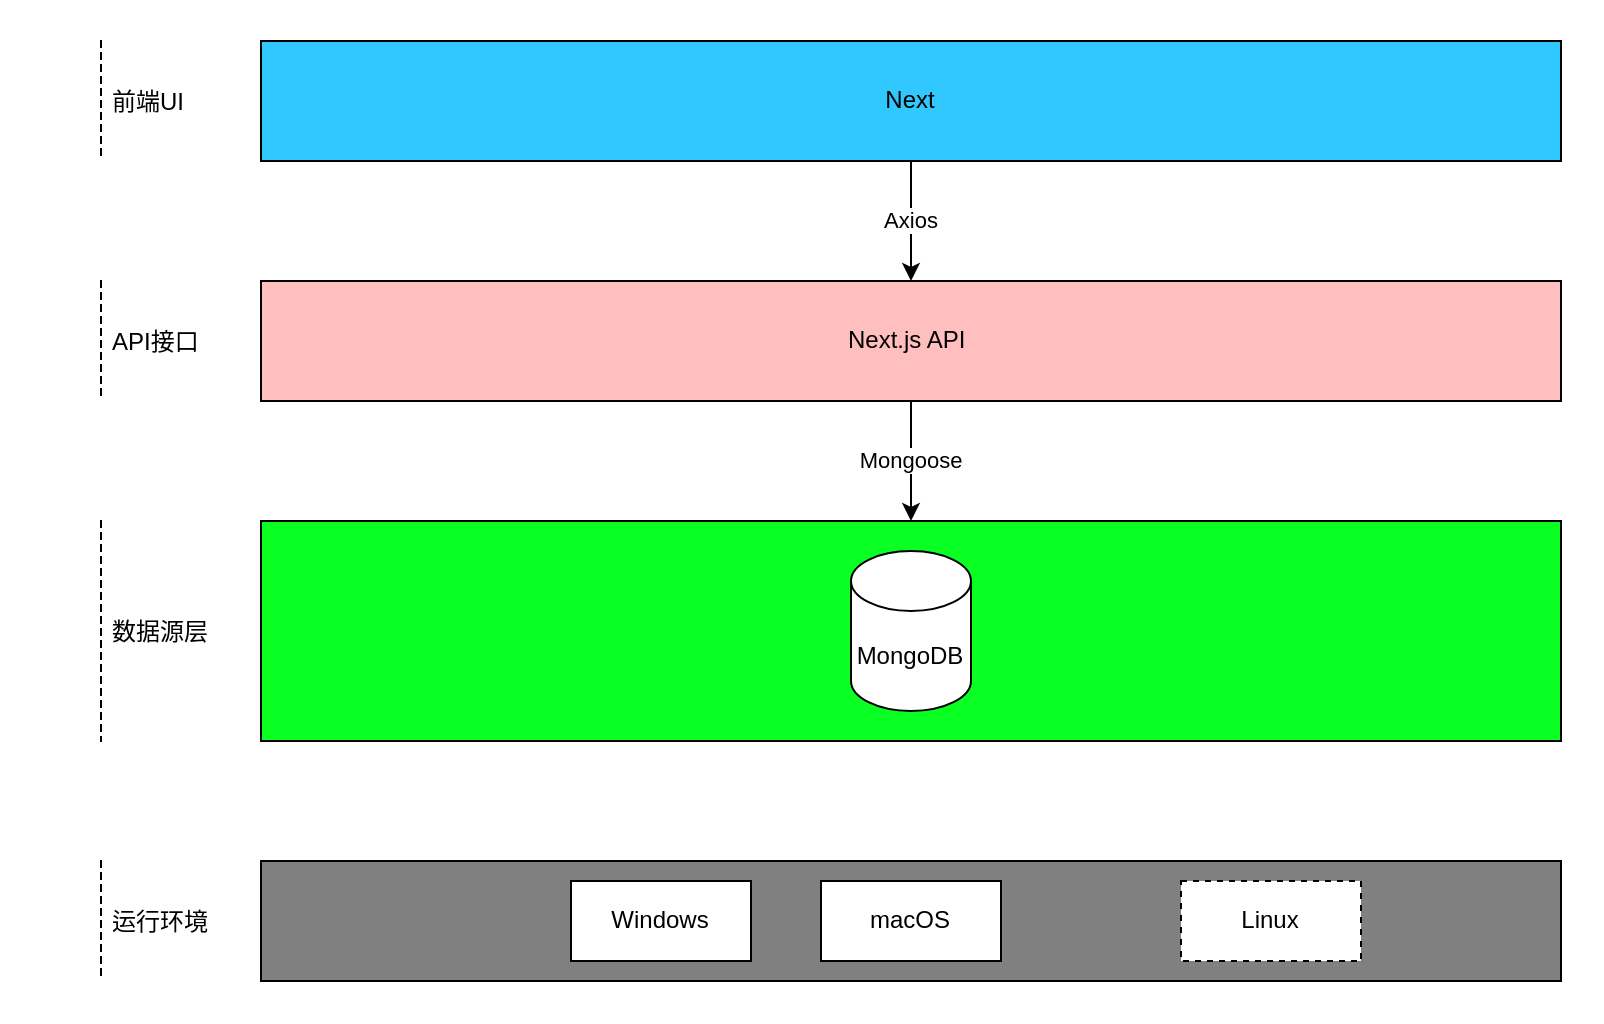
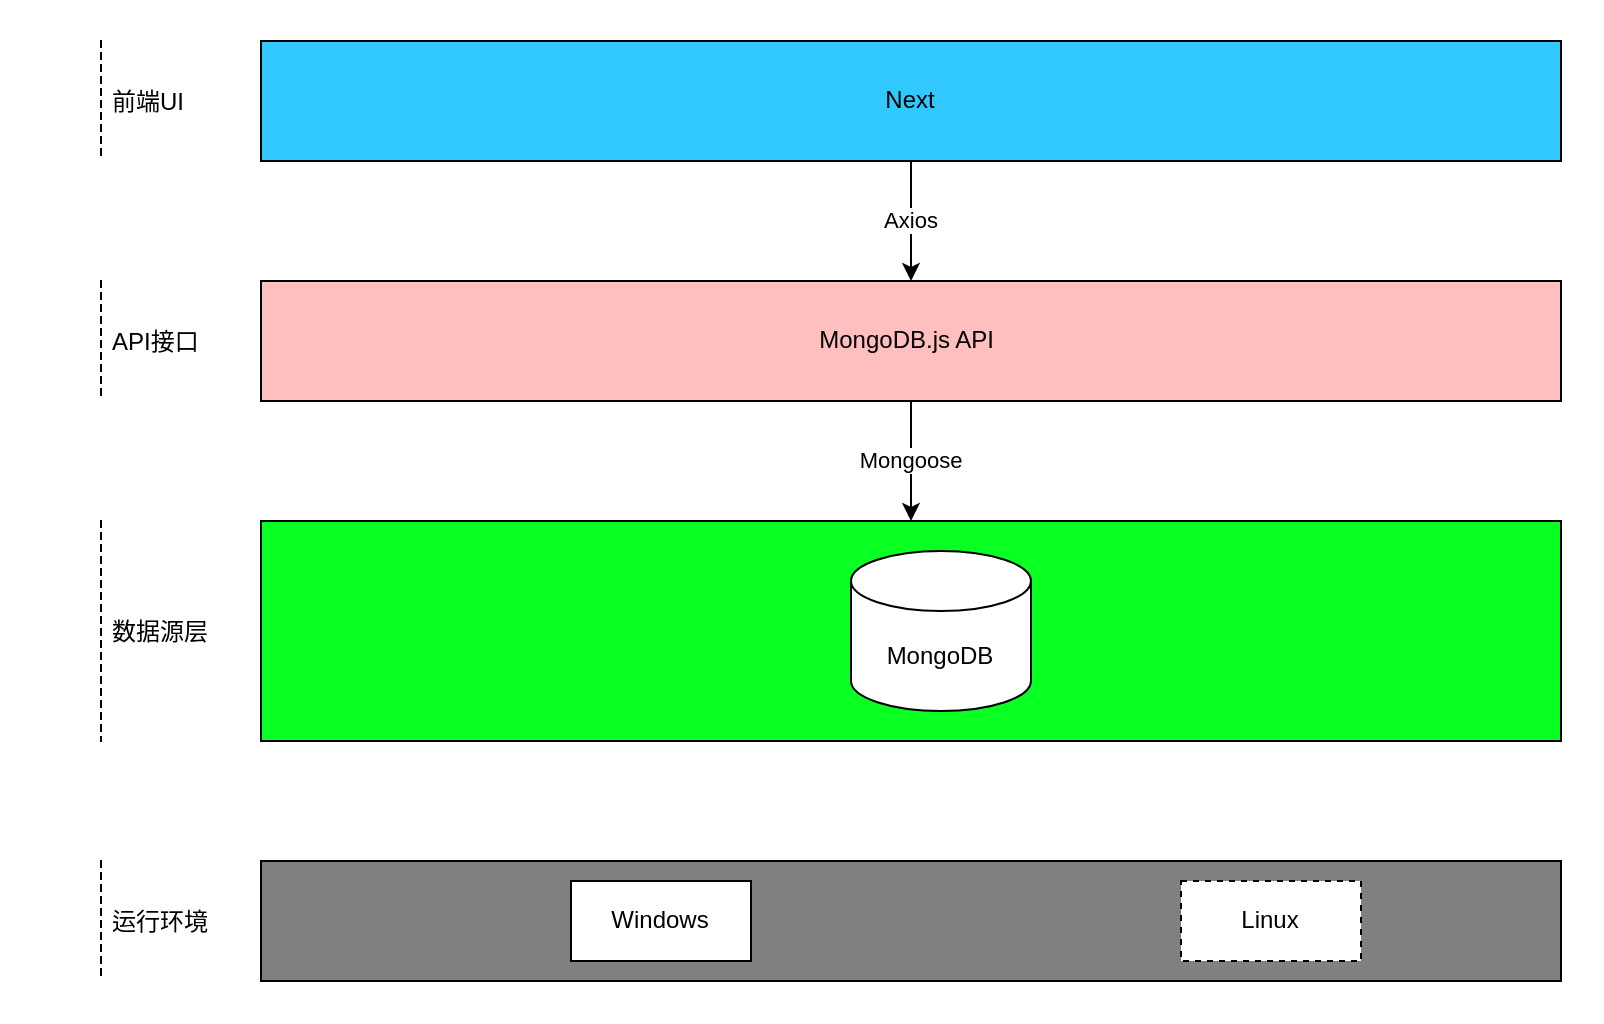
node "Next.js API": label "Next.js API" -> "MongoDB.js API"
node "MongoDB": size 120x160 -> 180x160
node "macOS": removed
